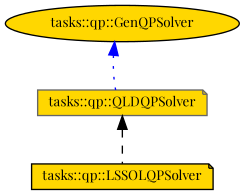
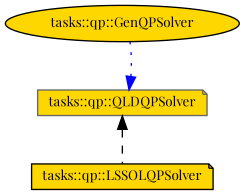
edge "tasks::qp::QLDQPSolver" -> "tasks::qp::GenQPSolver": reversed
